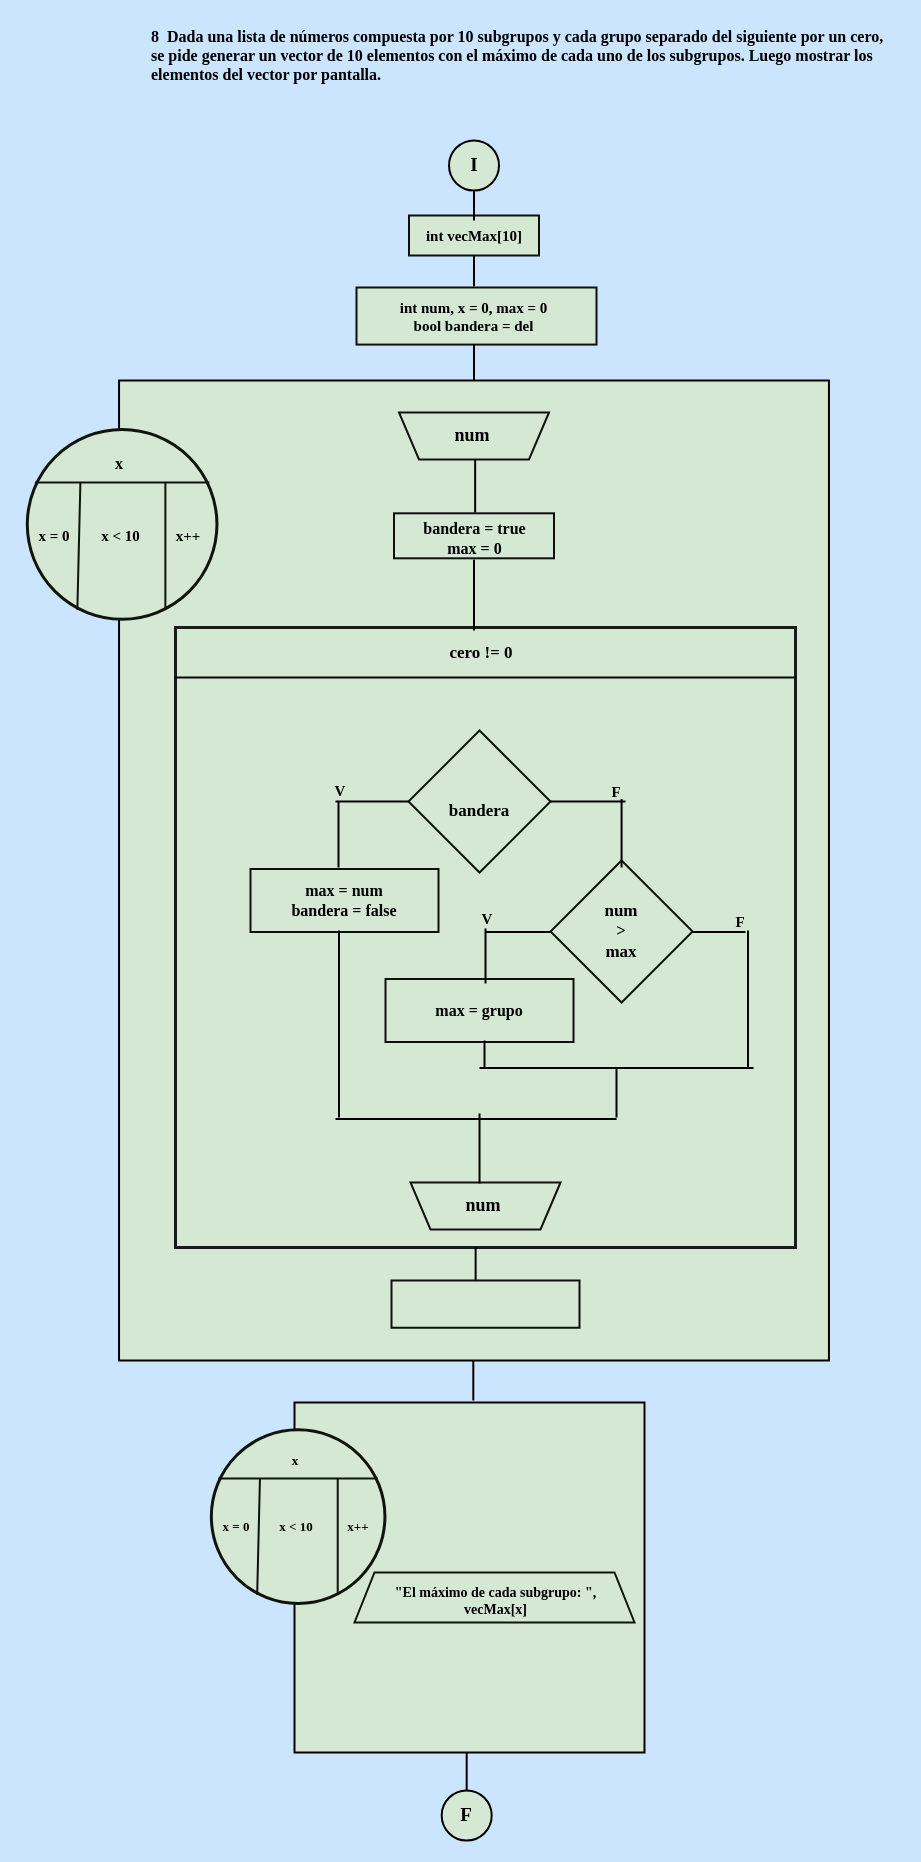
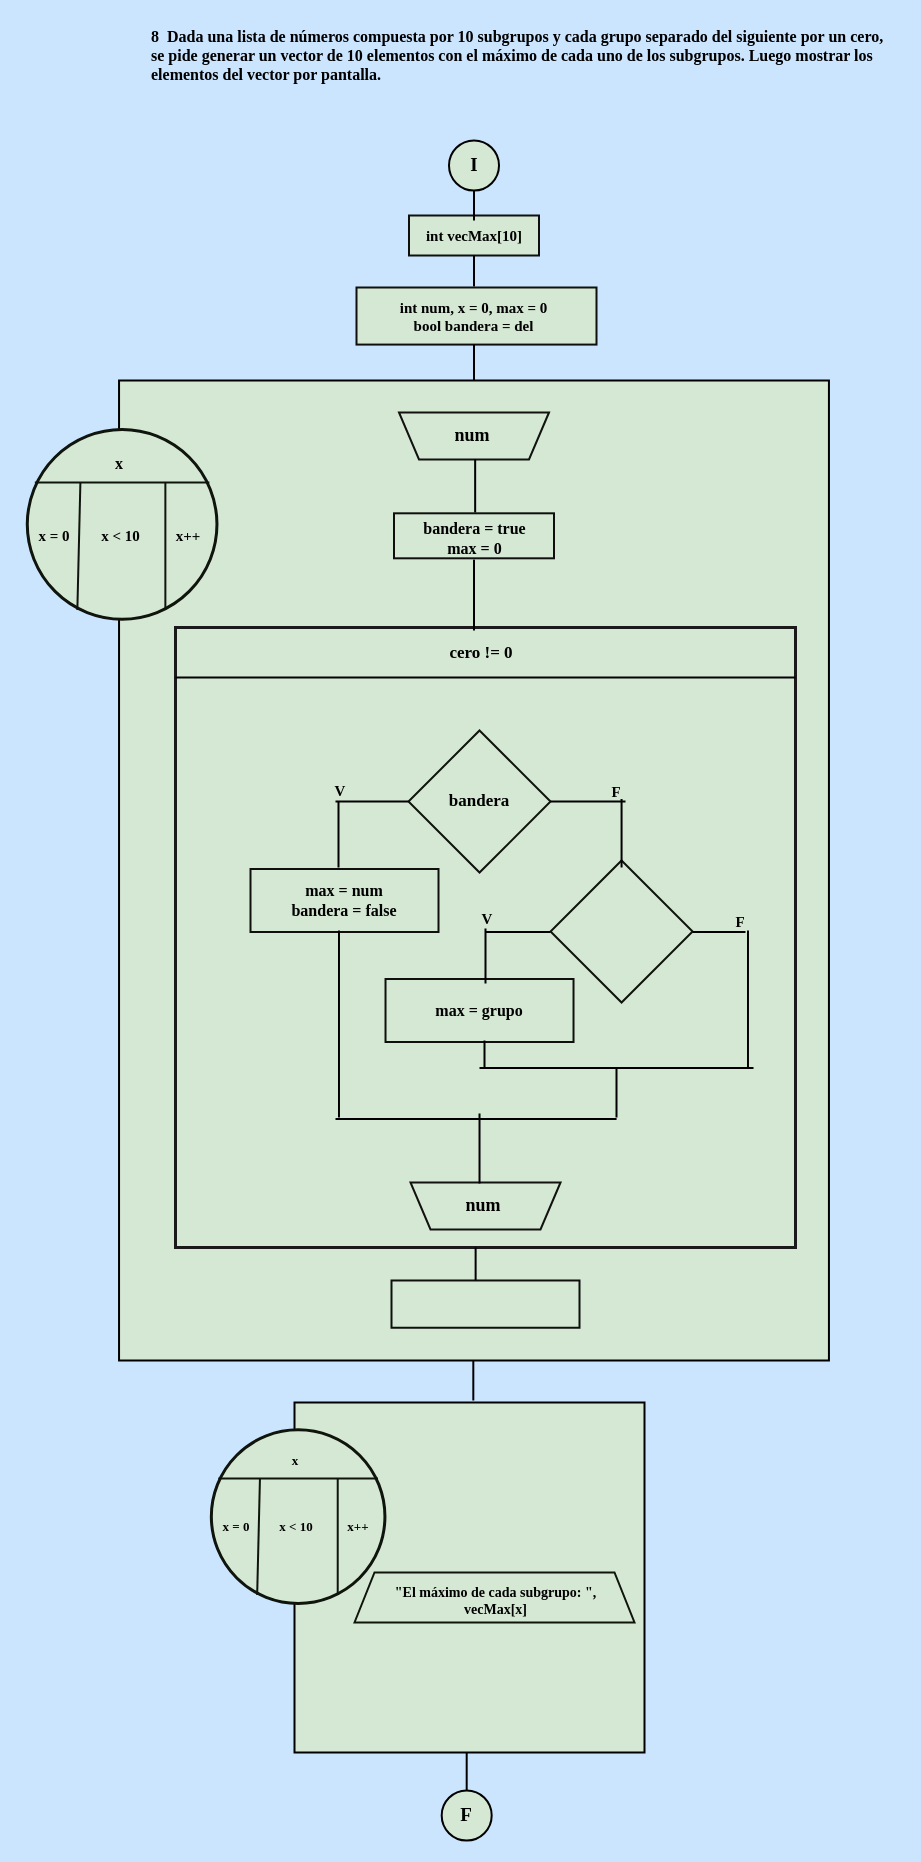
node "bandera": moved (480, 812) -> (480, 802)
node "num > max": removed
